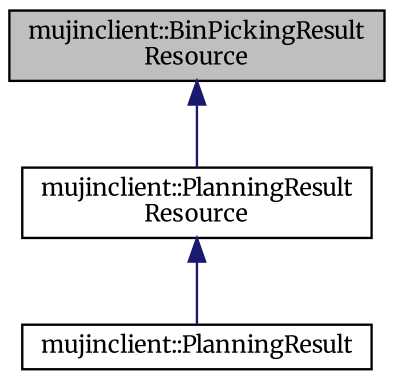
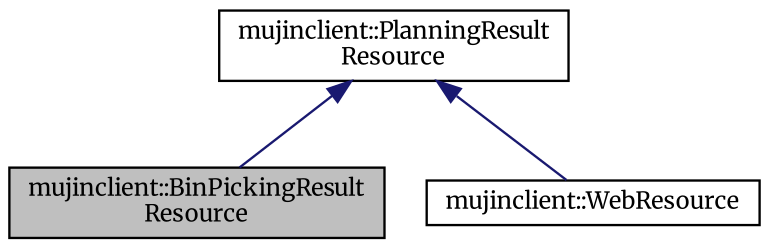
edge "mujinclient::PlanningResult Resource" -> "mujinclient::BinPickingResult Resource": reversed
node "mujinclient::PlanningResult": label "mujinclient::PlanningResult" -> "mujinclient::WebResource"
